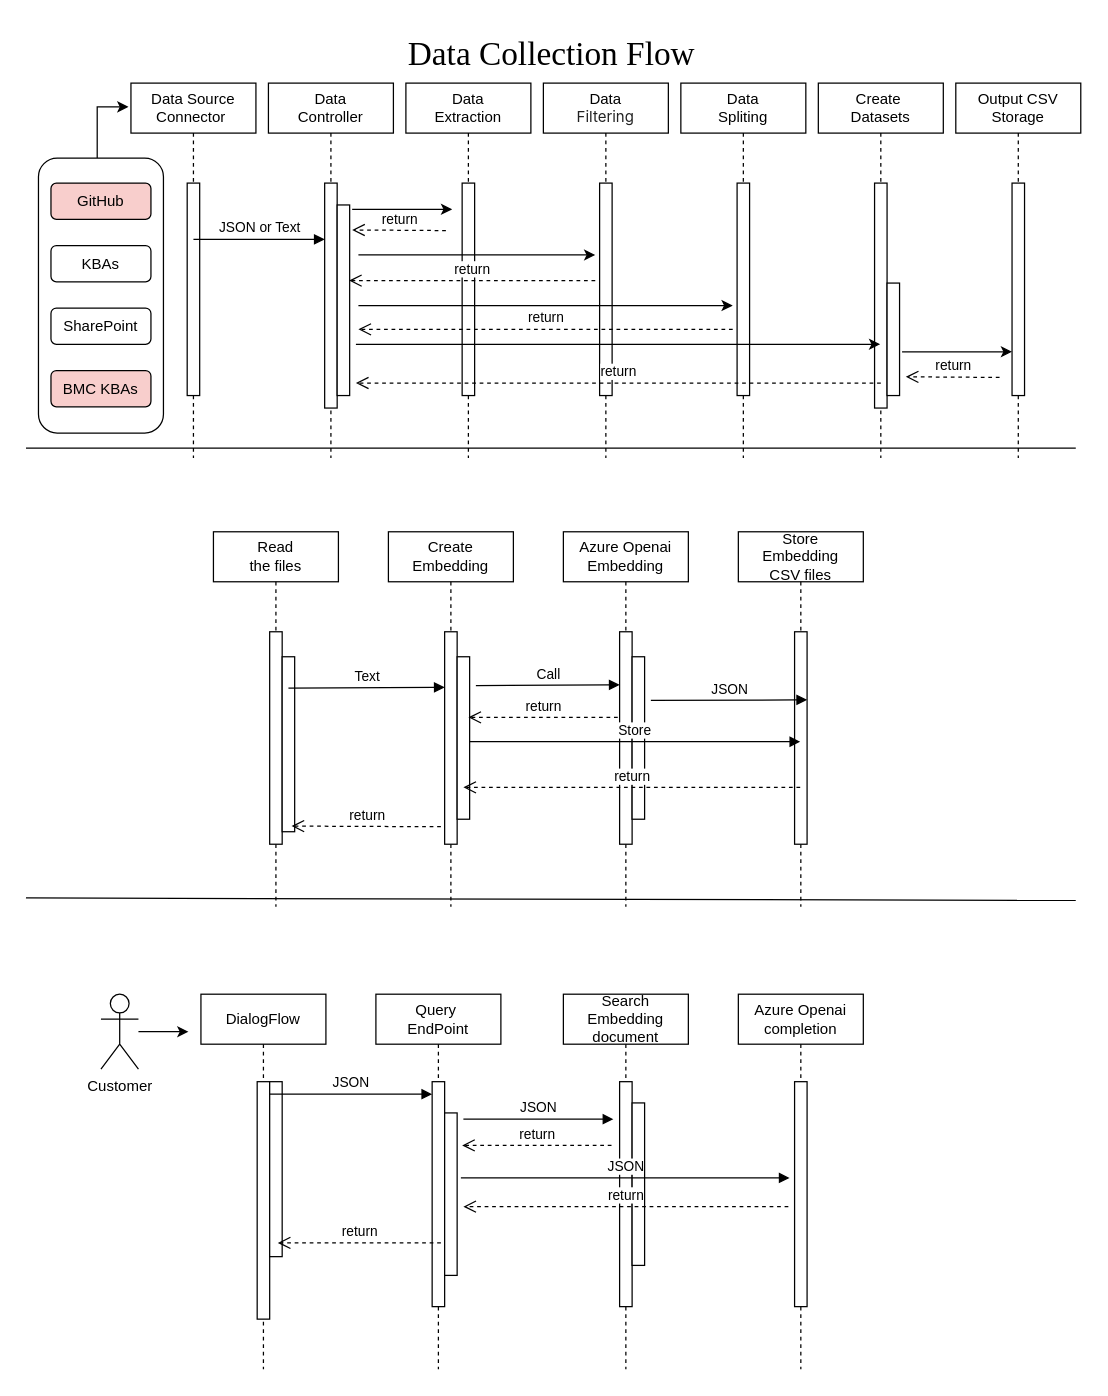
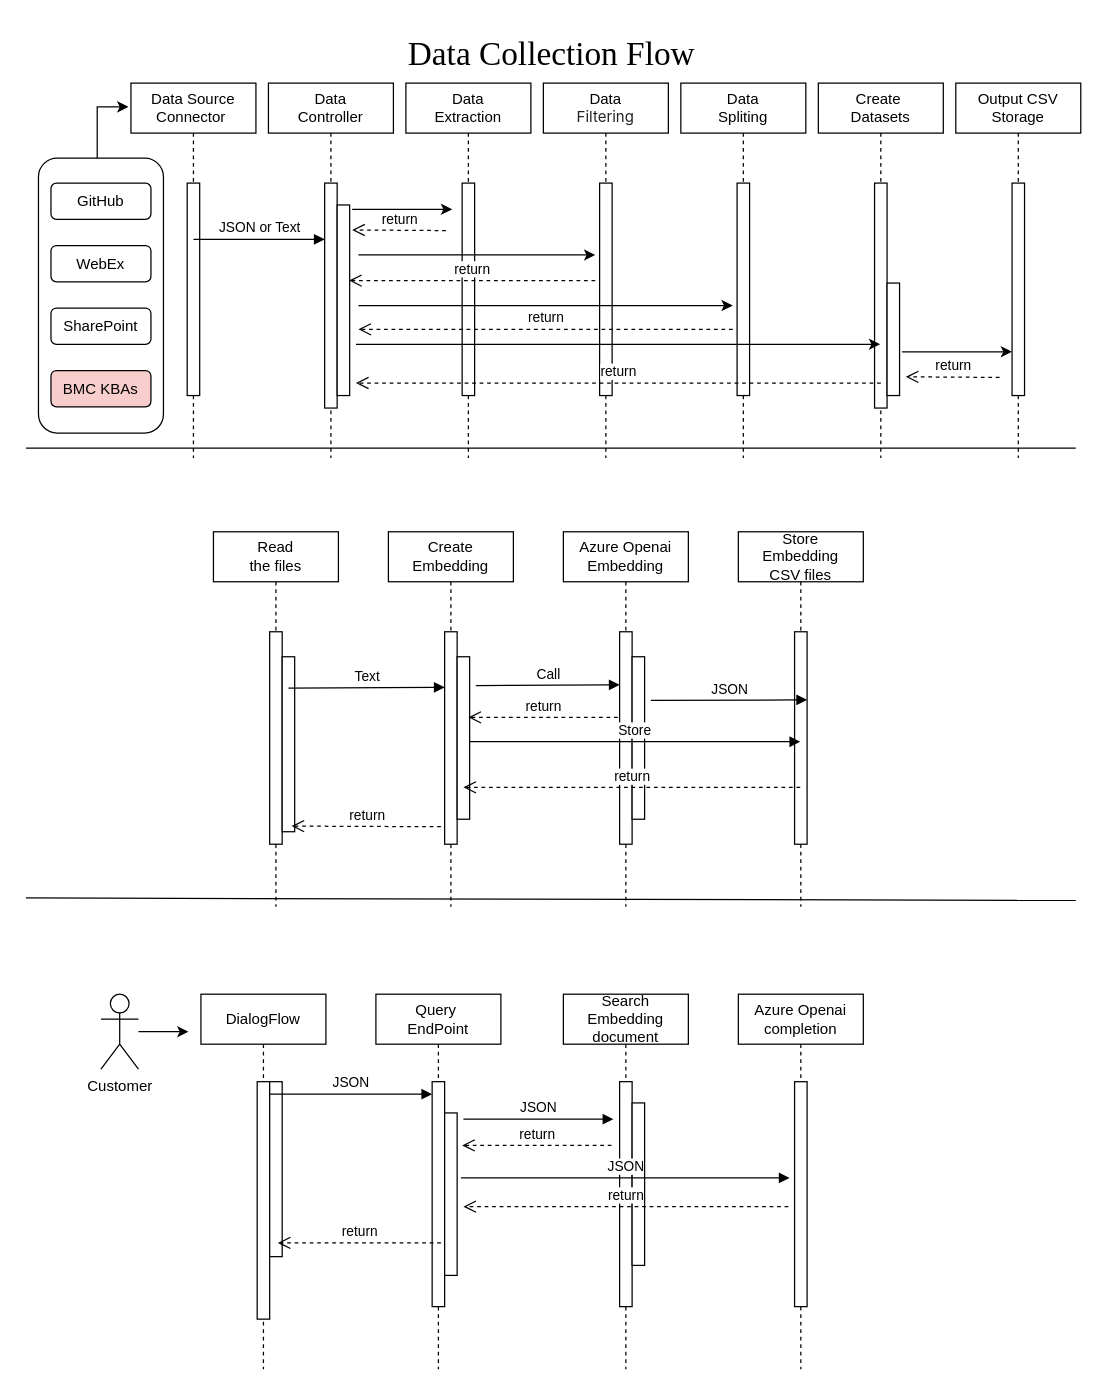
node "GitHub": fillcolor #f8cecc -> #ffffff
node "KBAs": label "KBAs" -> "WebEx"
